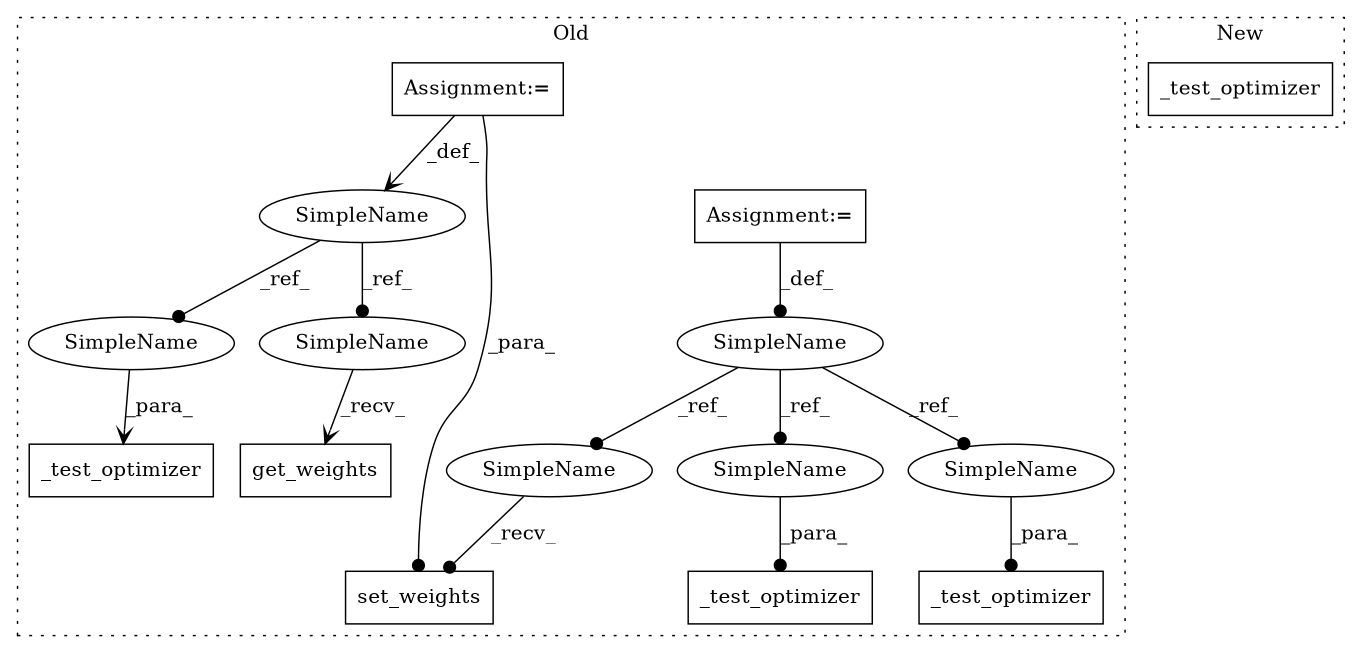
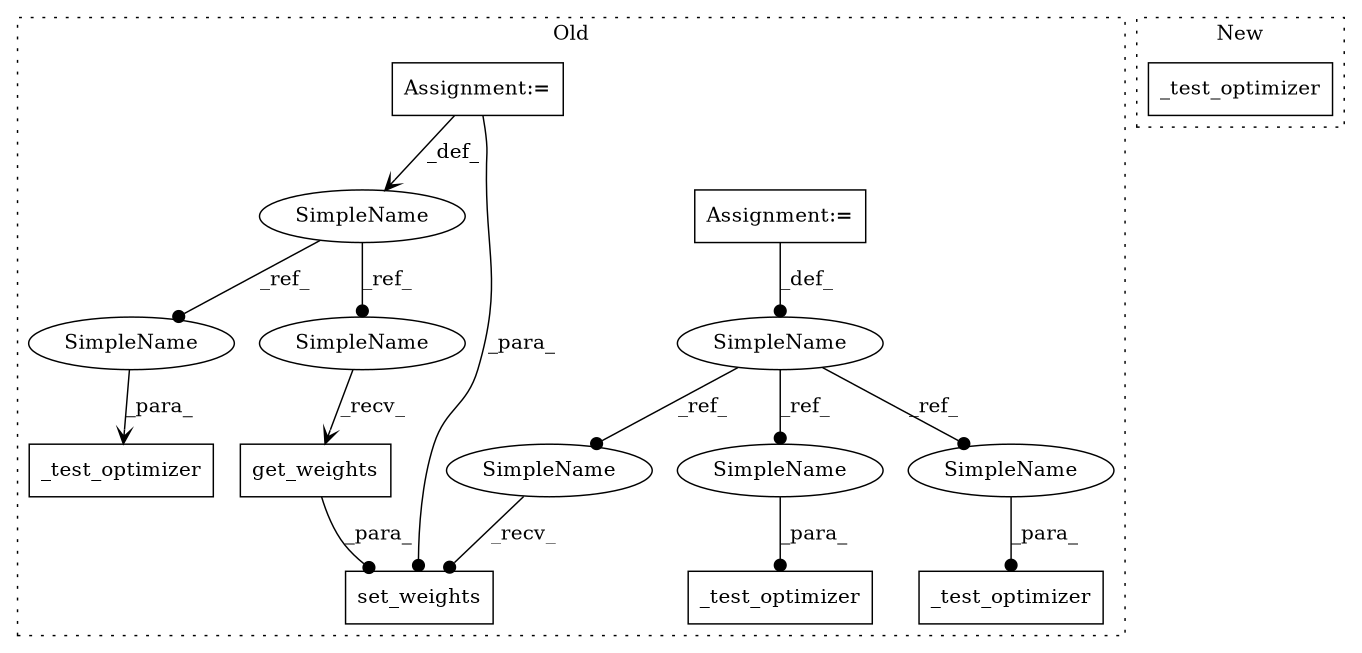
edge "get_weights" -> "set_weights": added, label "_para_"
